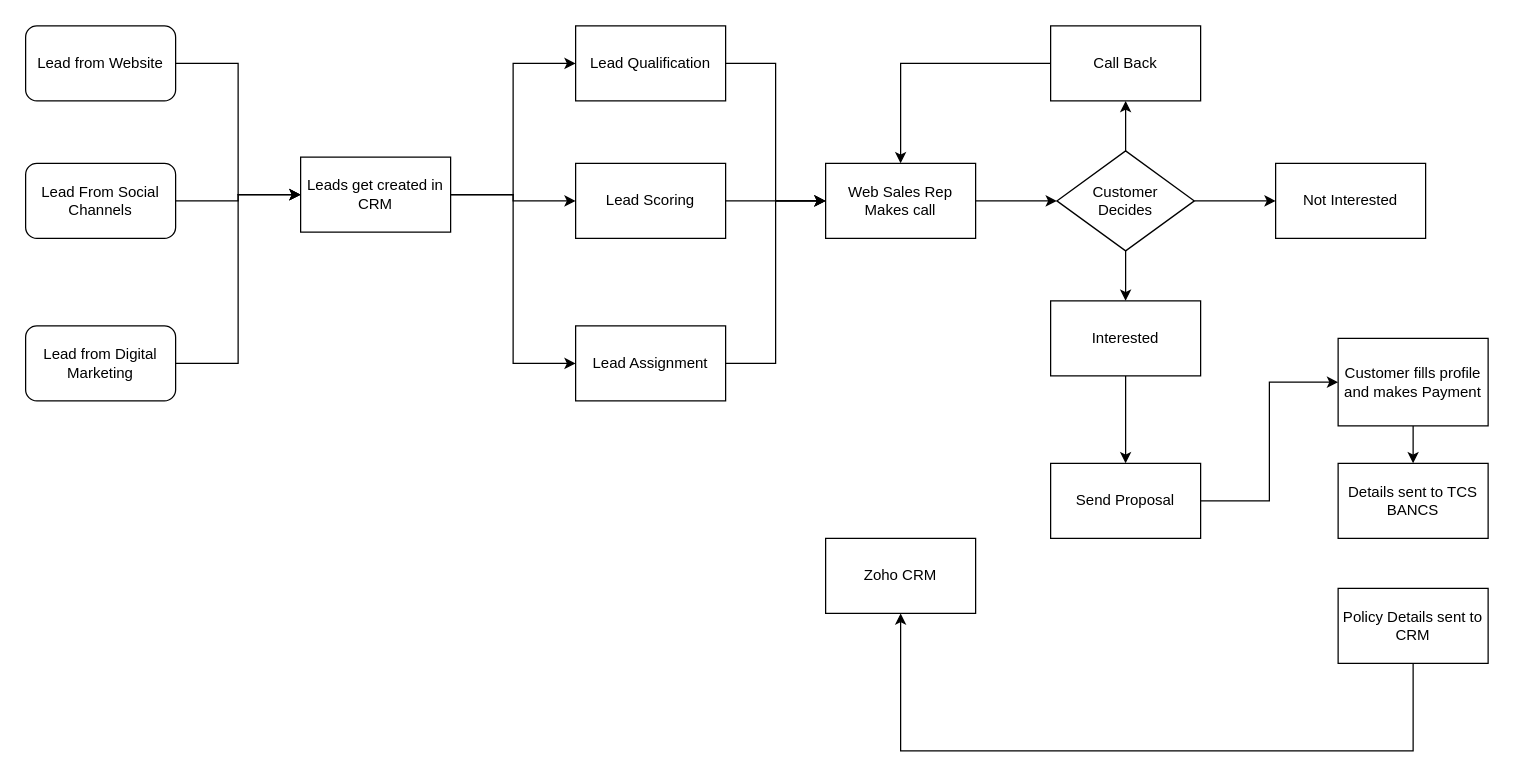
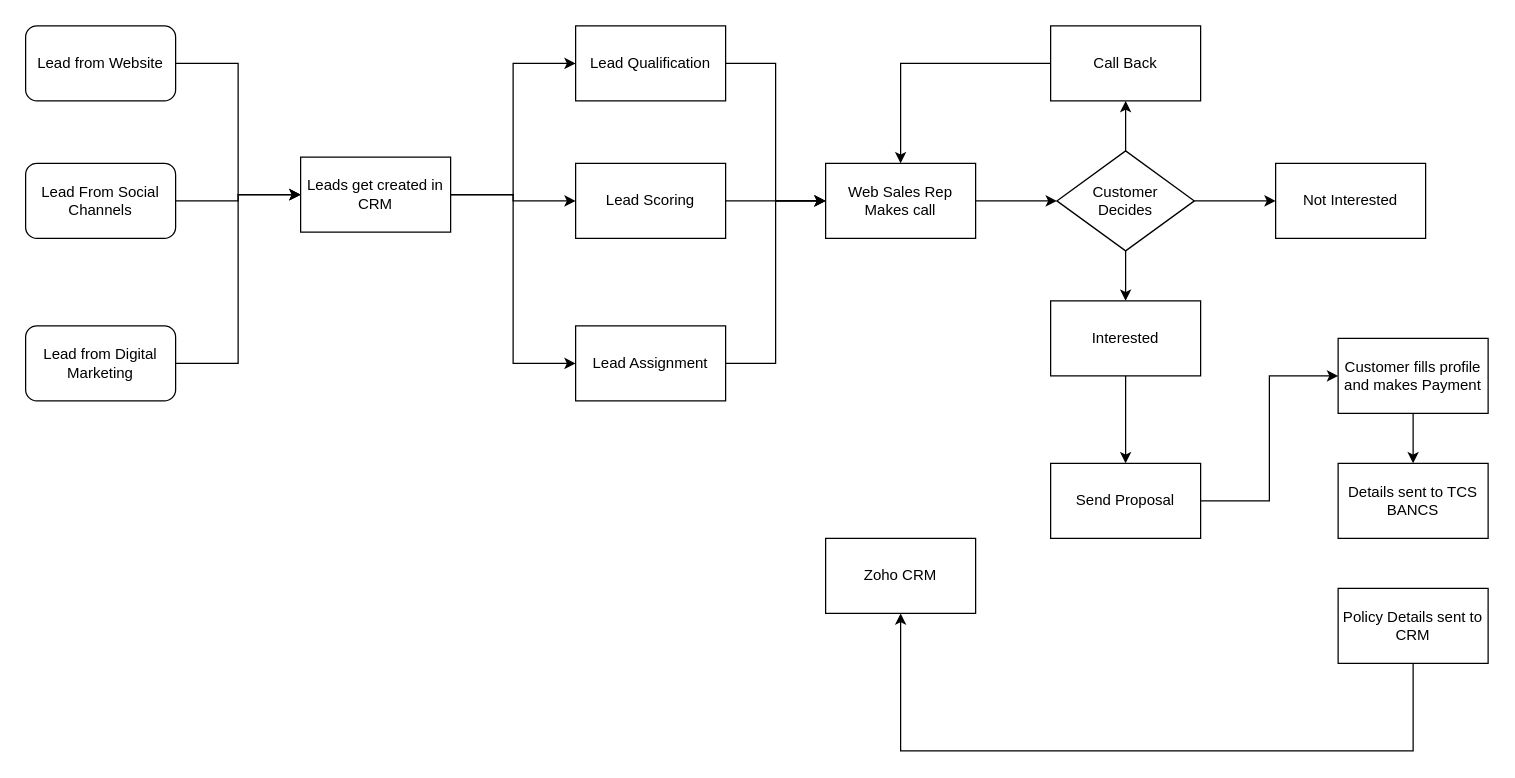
node "Customer fills profile and makes Payment": size 150x88 -> 150x75
